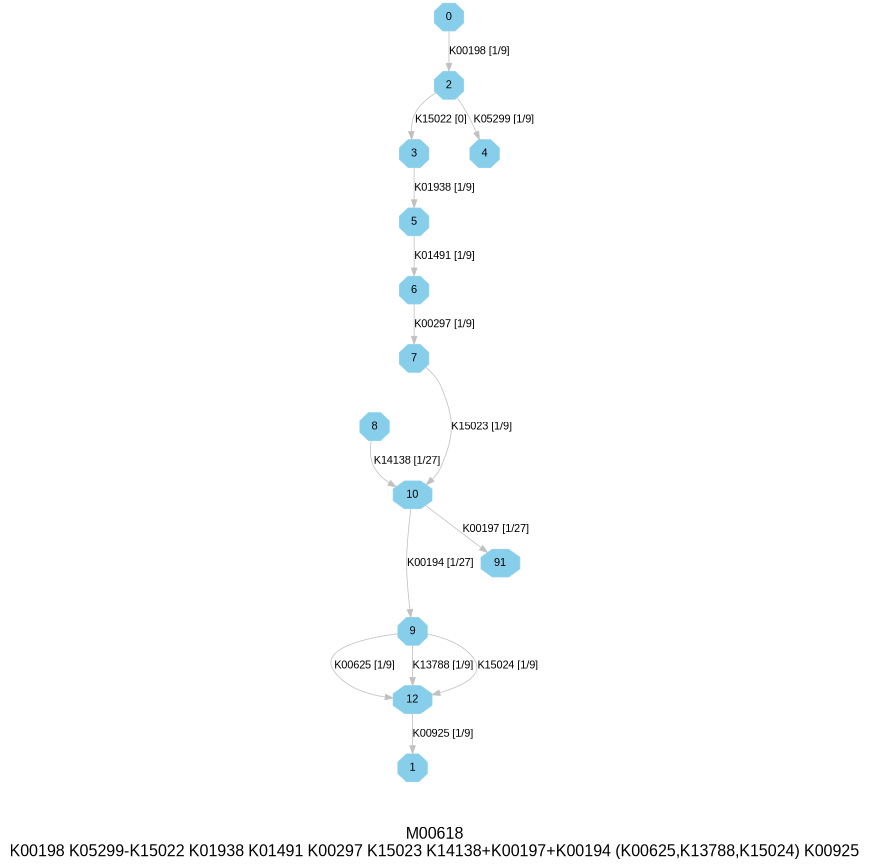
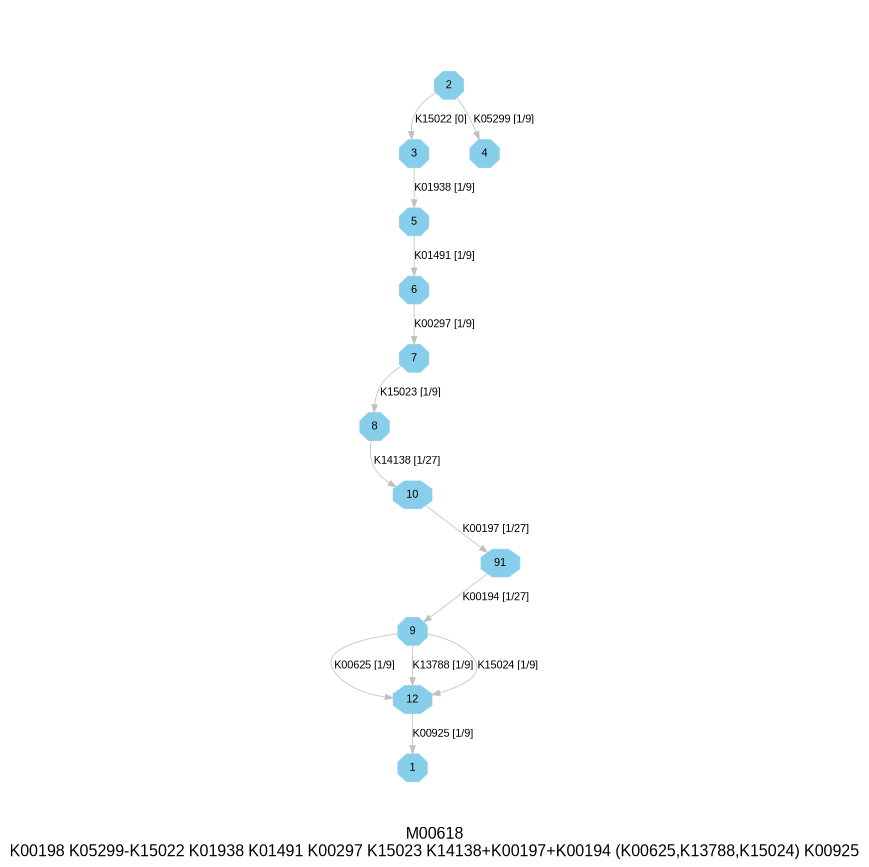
node "0": removed
edge "7" -> "10": now "7" -> "8"
edge "10" -> "9": now "91" -> "9"
